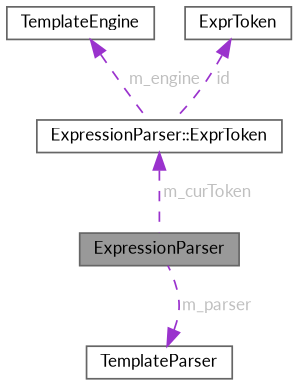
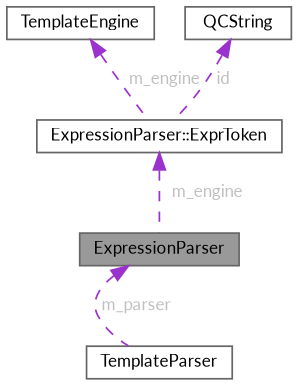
node "ExprToken": label "ExprToken" -> "QCString"
edge "ExpressionParser" -> "ExpressionParser::ExprToken": label " m_curToken" -> " m_engine"
edge "ExpressionParser" -> "TemplateParser": reversed
